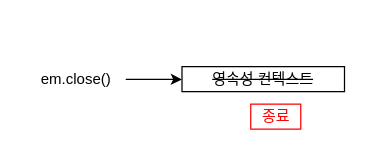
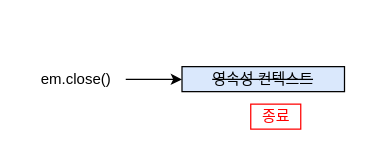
node "영속성 컨텍스트": fillcolor #ffffff -> #dae8fc
